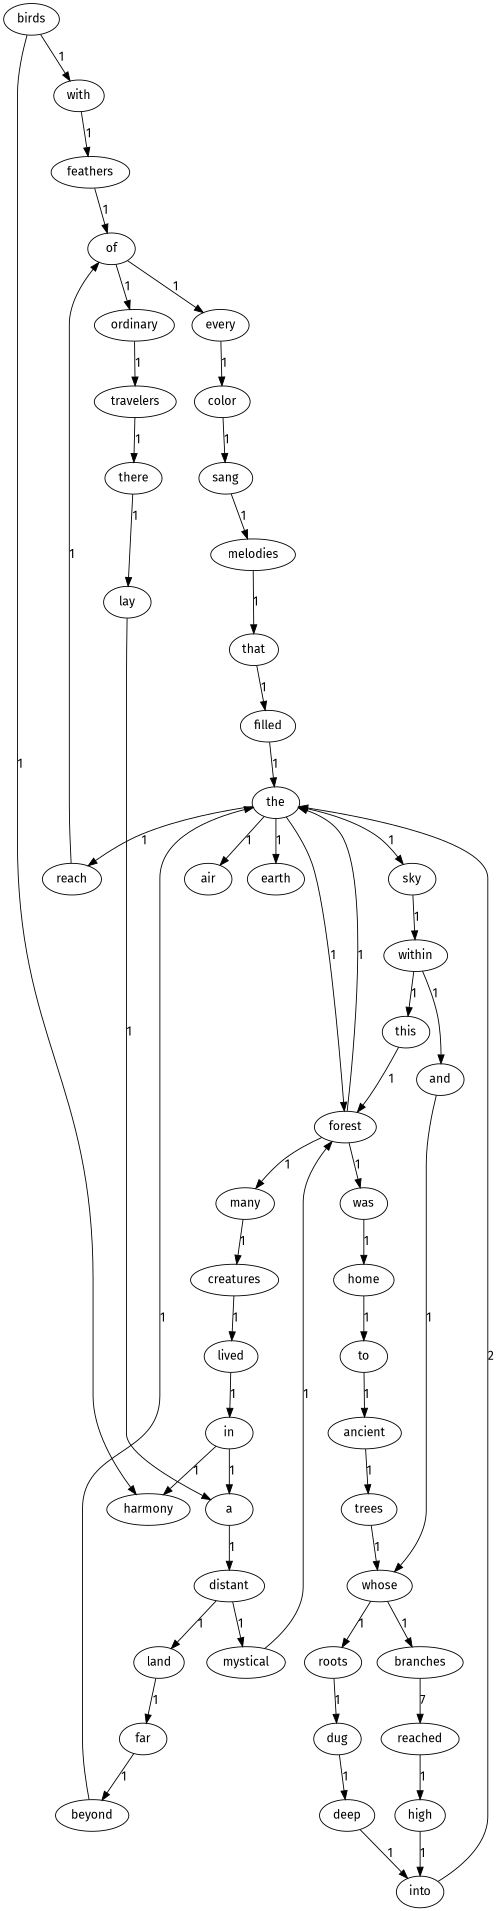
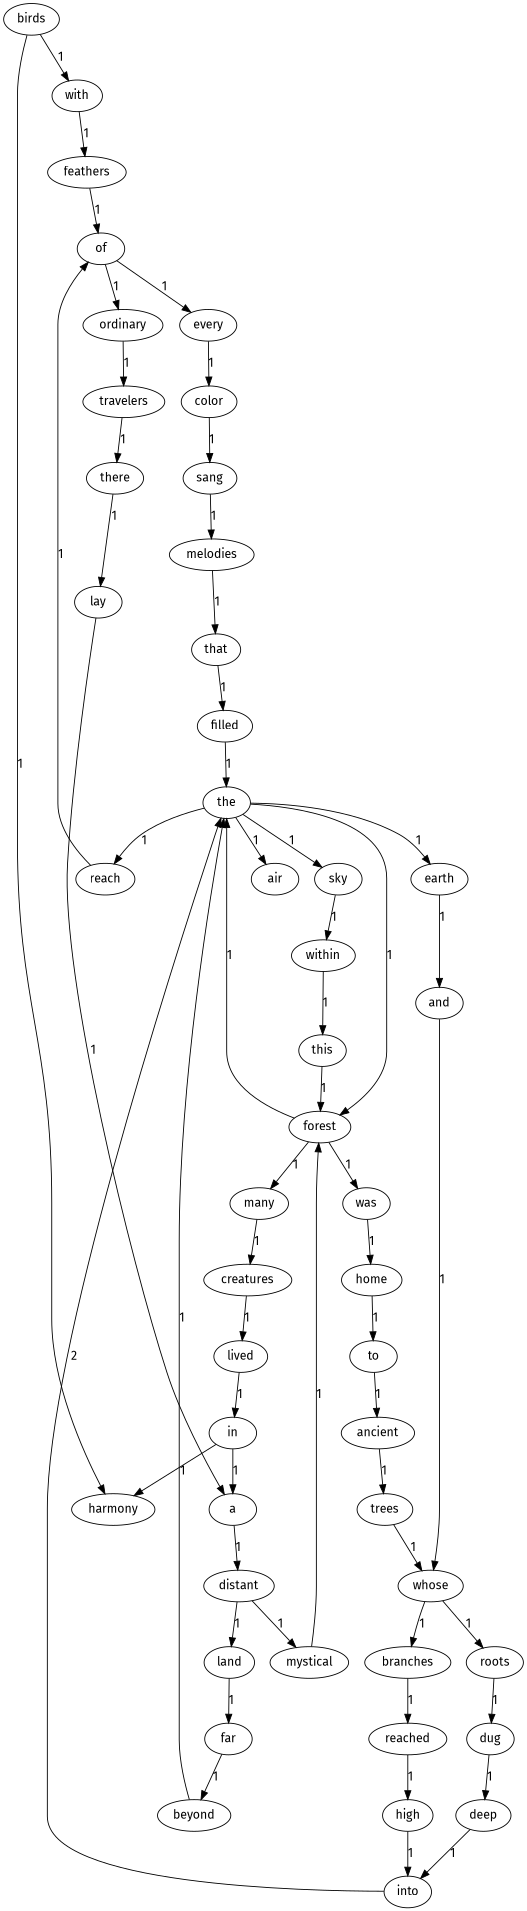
edge "within" -> "and": now "earth" -> "and"
edge "branches" -> "reached": label "7" -> "1"
